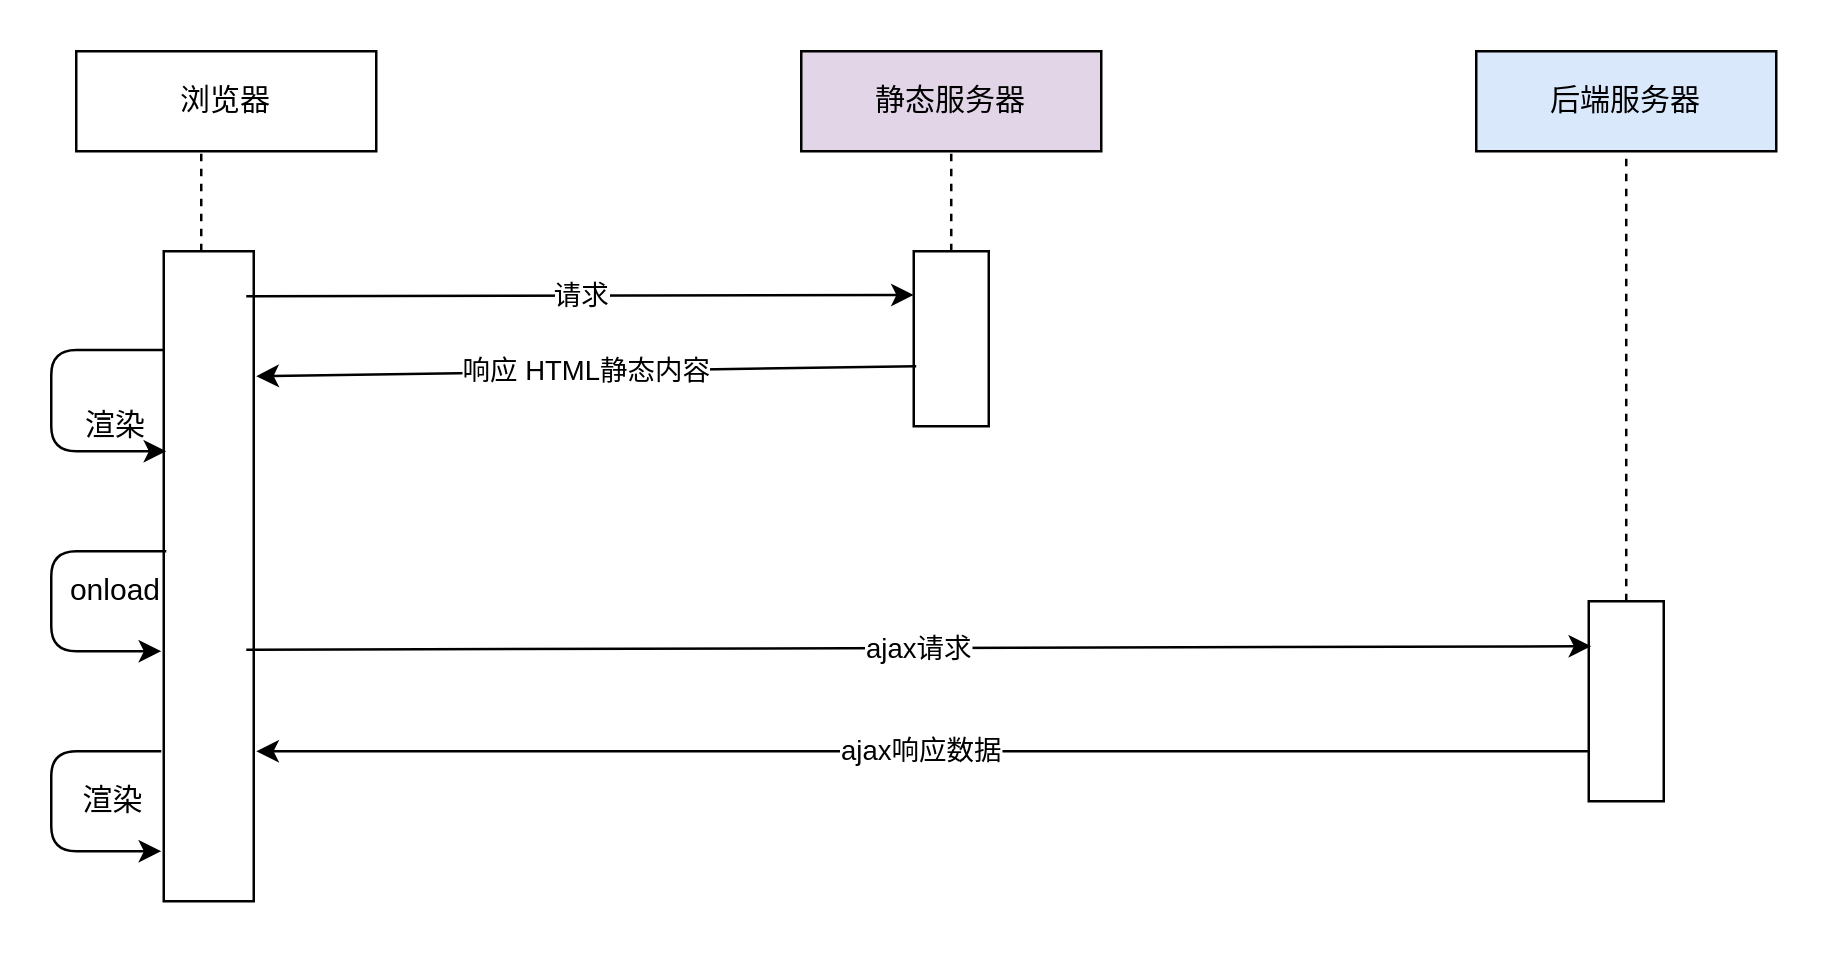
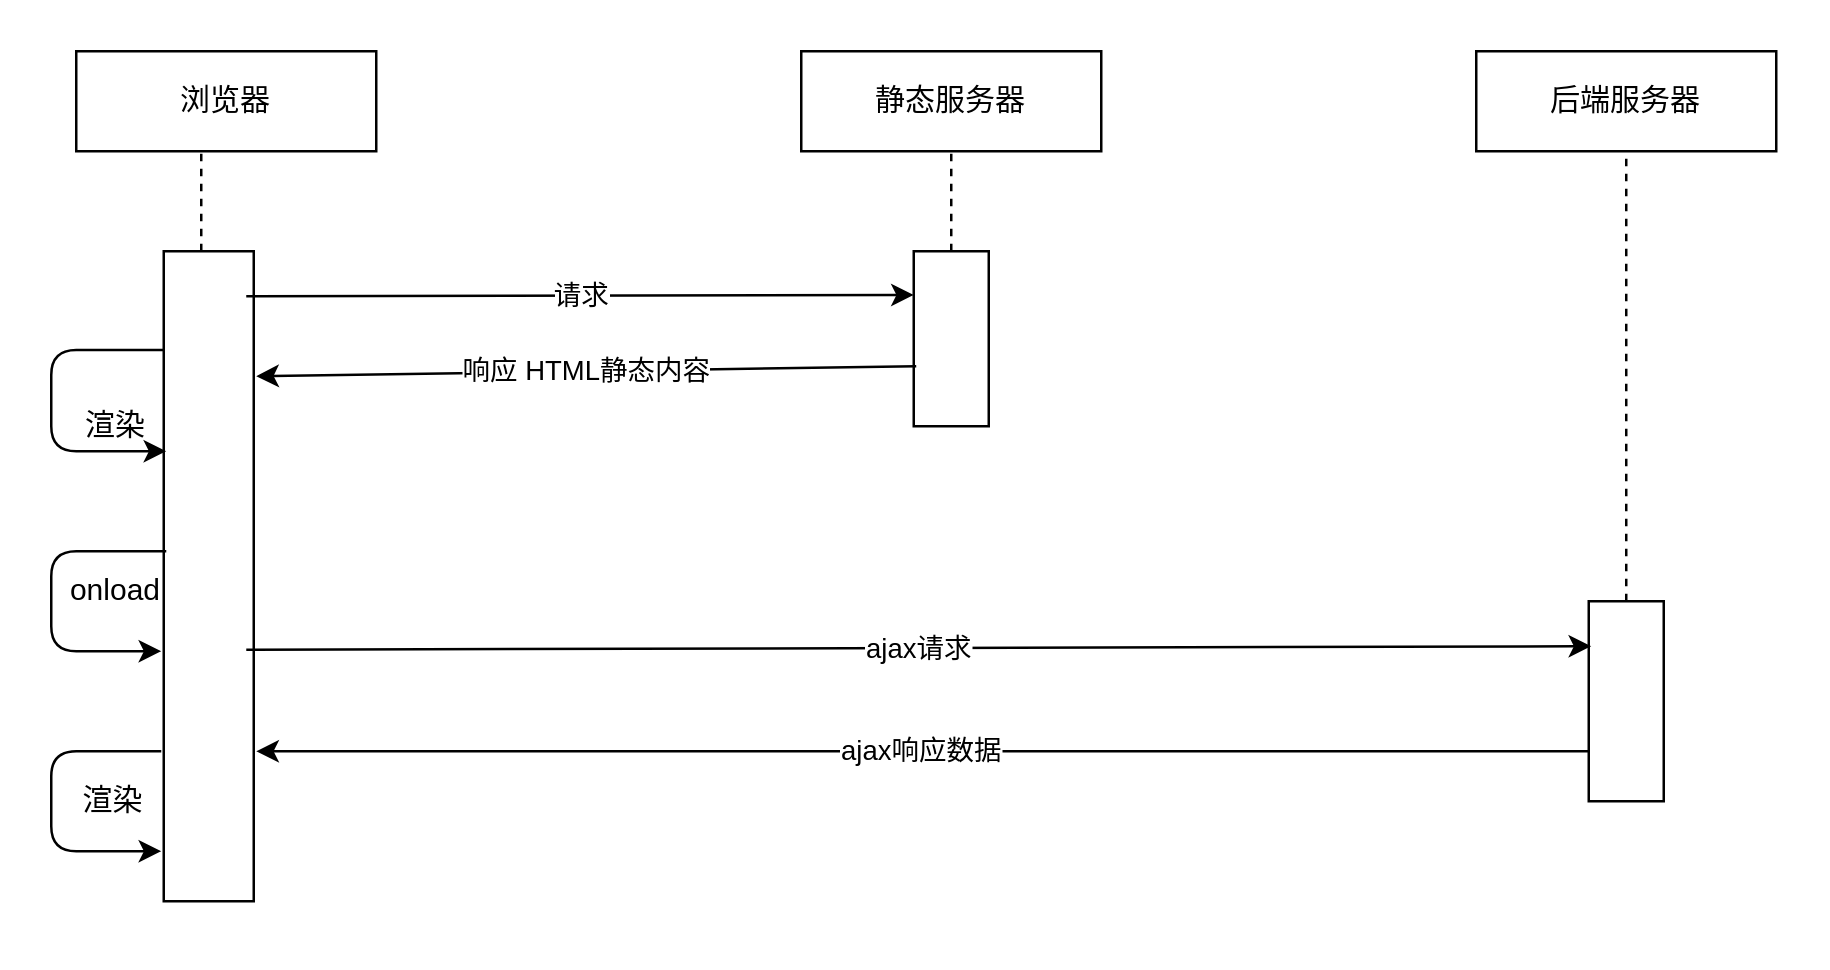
node "静态服务器": fillcolor #e1d5e7 -> #ffffff
node "后端服务器": fillcolor #dae8fc -> #ffffff
